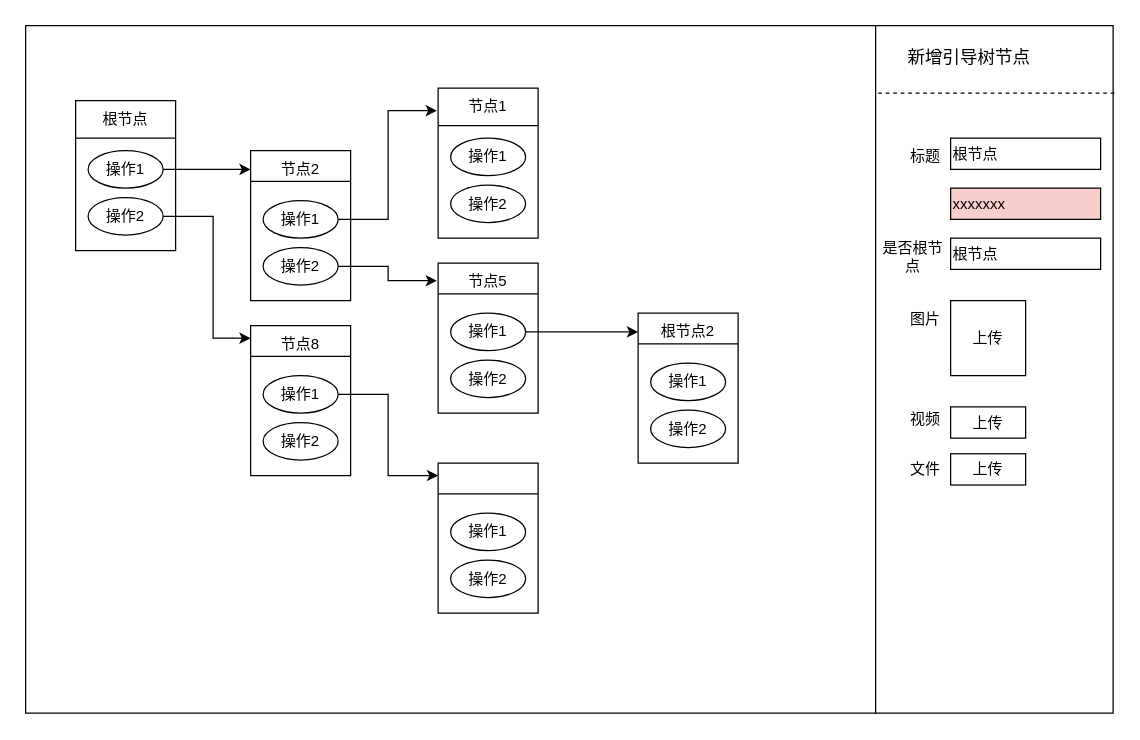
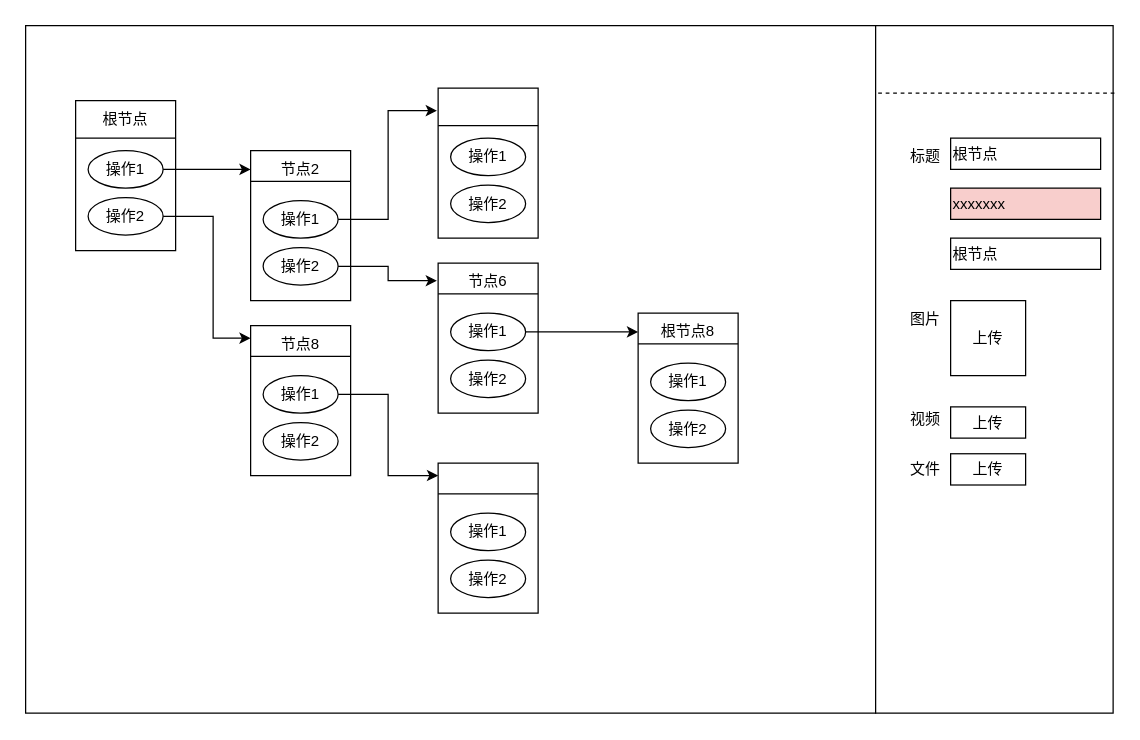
node "新增引导树节点": removed
node "节点1": removed
node "是否根节点": removed
node "节点5": label "节点5" -> "节点6"
node "根节点2": label "根节点2" -> "根节点8"
